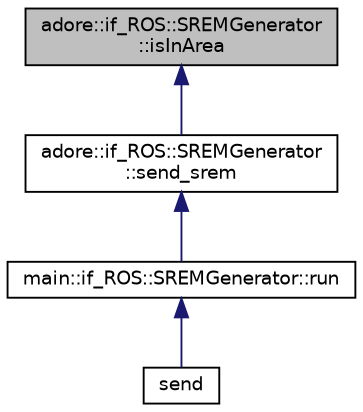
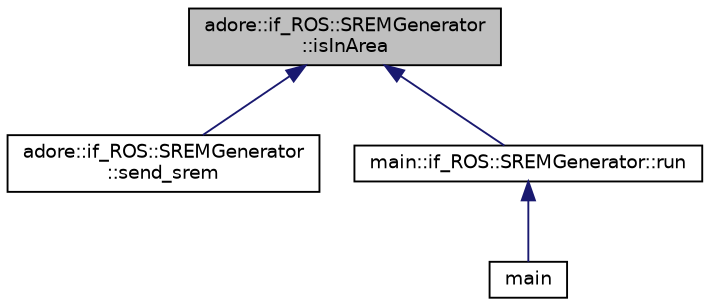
edge "main::if_ROS::SREMGenerator::run" -> "adore::if_ROS::SREMGenerator ::send_srem": now "main::if_ROS::SREMGenerator::run" -> "adore::if_ROS::SREMGenerator ::isInArea"
node "send": label "send" -> "main"
